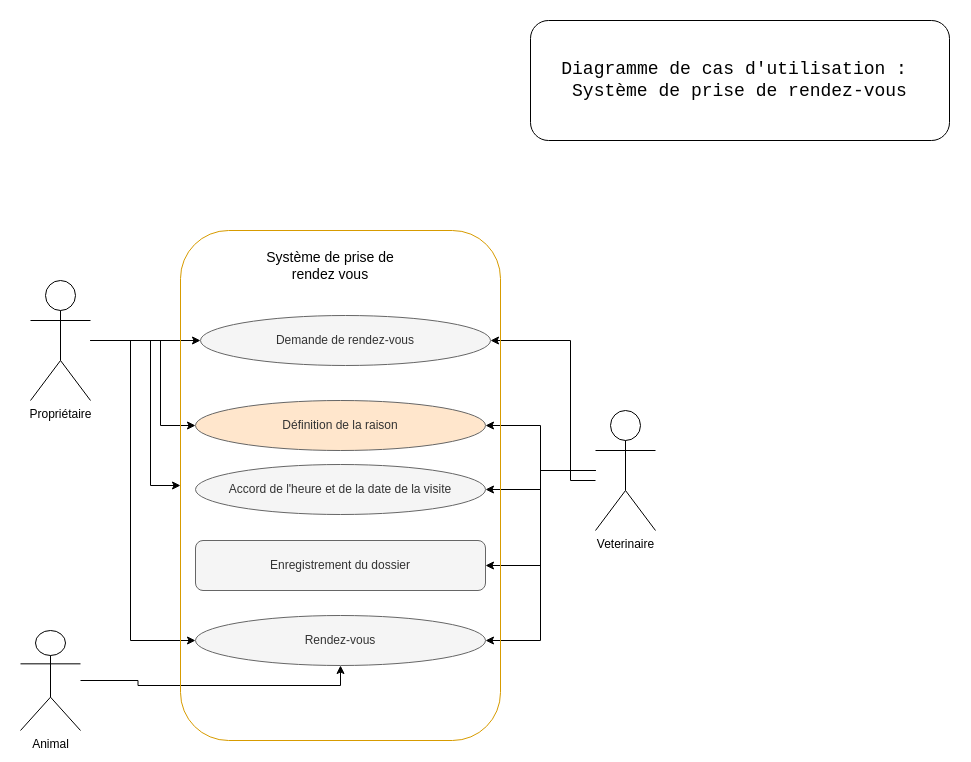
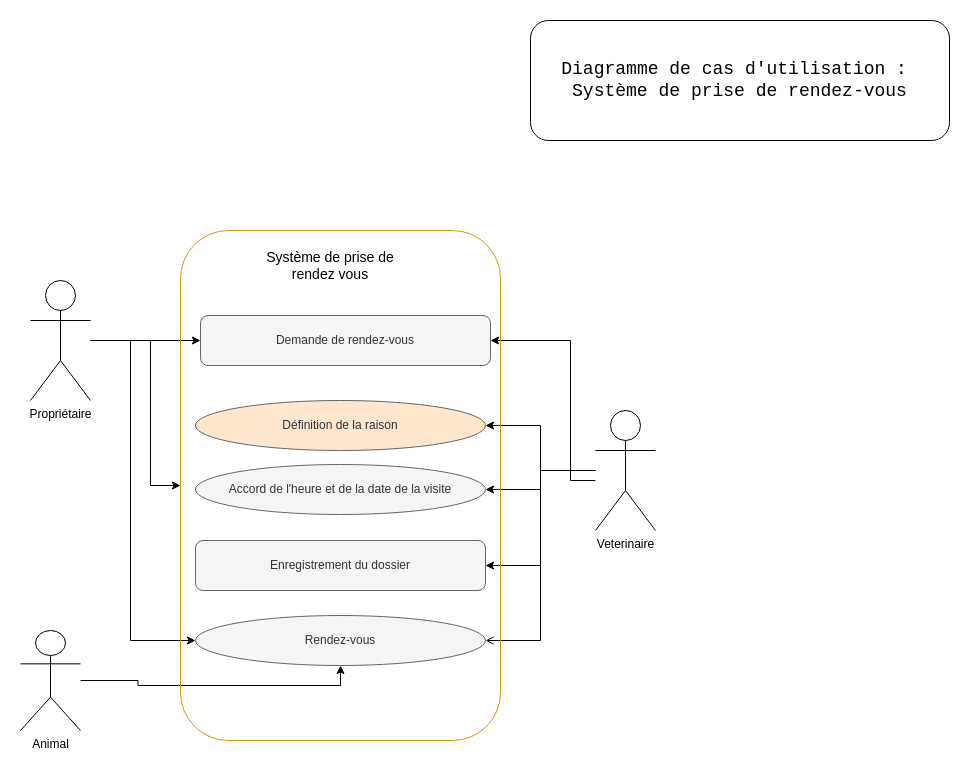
node "Demande de rendez-vous": shape ellipse -> rounded rectangle
edge "Propriétaire" -> "Définition de la raison": removed
edge "Veterinaire" -> "Rendez-vous": arrowhead classic -> open
